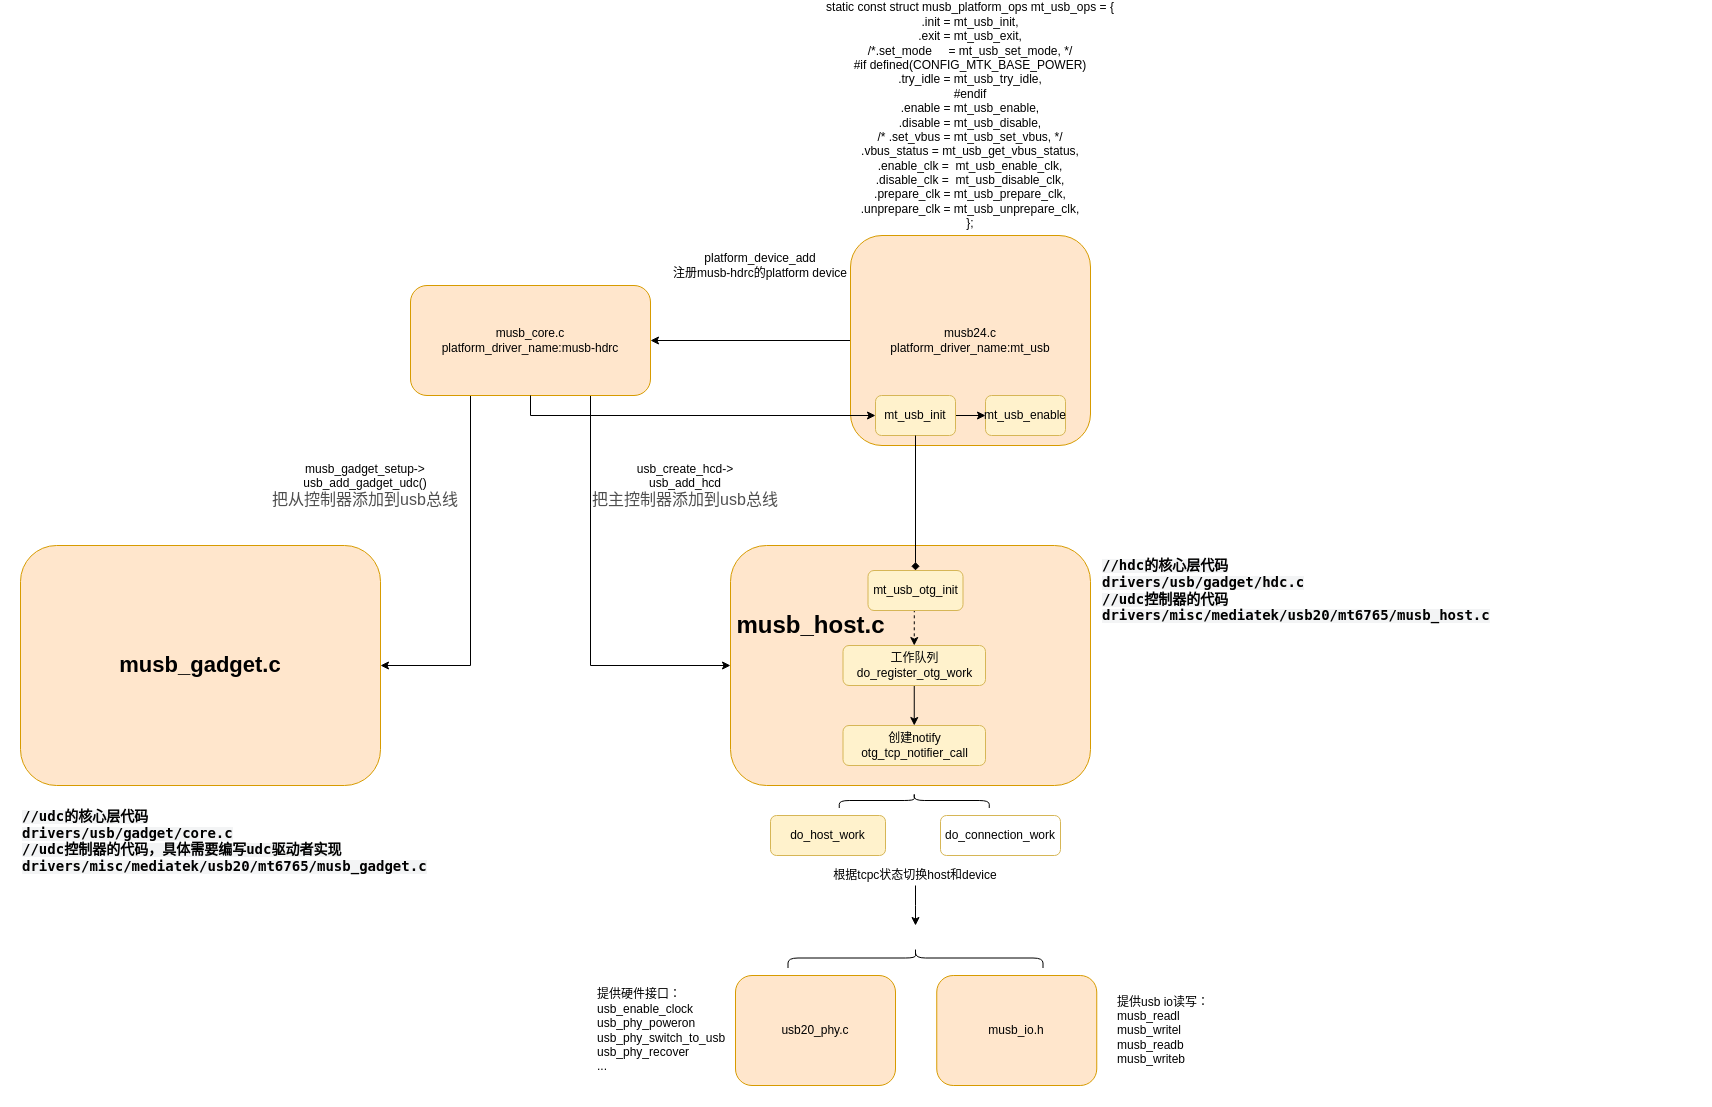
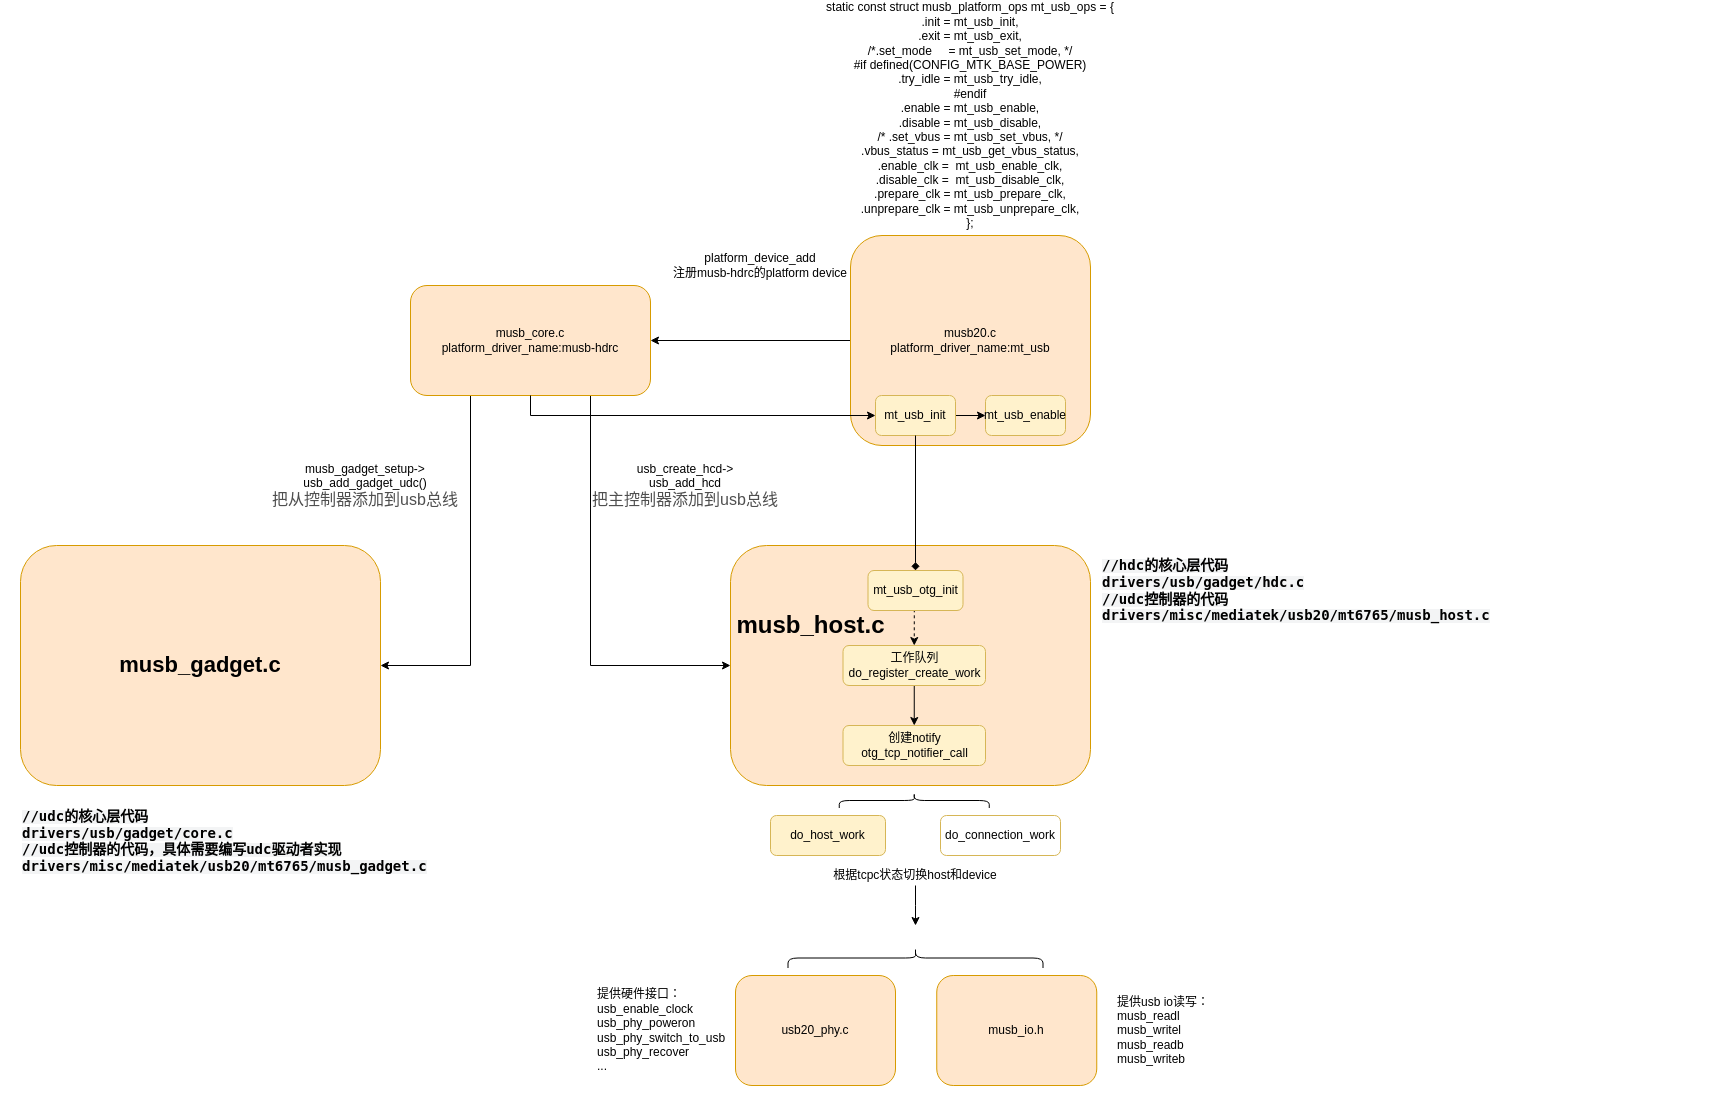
node "musb24.c platform_driver_name:mt_usb": label "musb24.c platform_driver_name:mt_usb" -> "musb20.c platform_driver_name:mt_usb"
node "工作队列do_register_otg_work": label "工作队列do_register_otg_work" -> "工作队列do_register_create_work"
